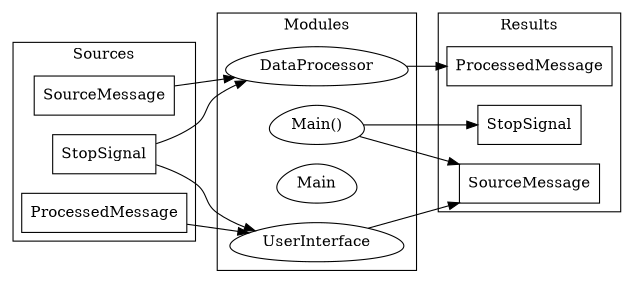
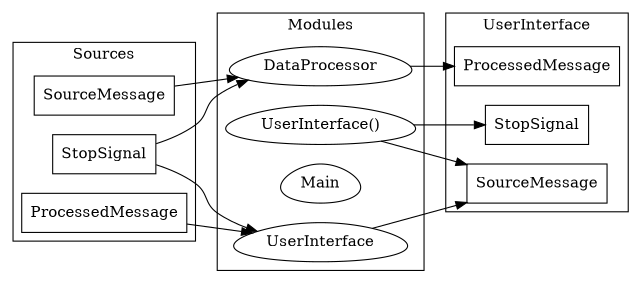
cluster "Results": label "Results" -> "UserInterface"
node "Main()": label "Main()" -> "UserInterface()"
